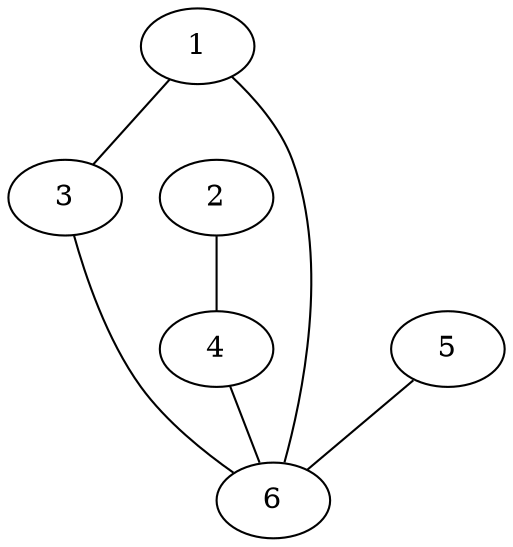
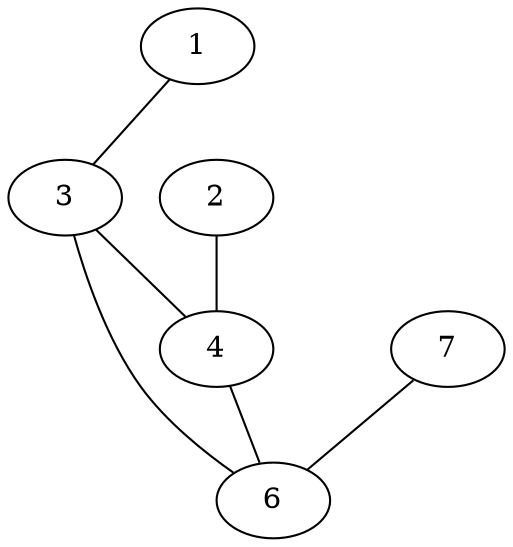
edge "1" -- "6": removed
edge "3" -- "4": added
node "5": label "5" -> "7"
